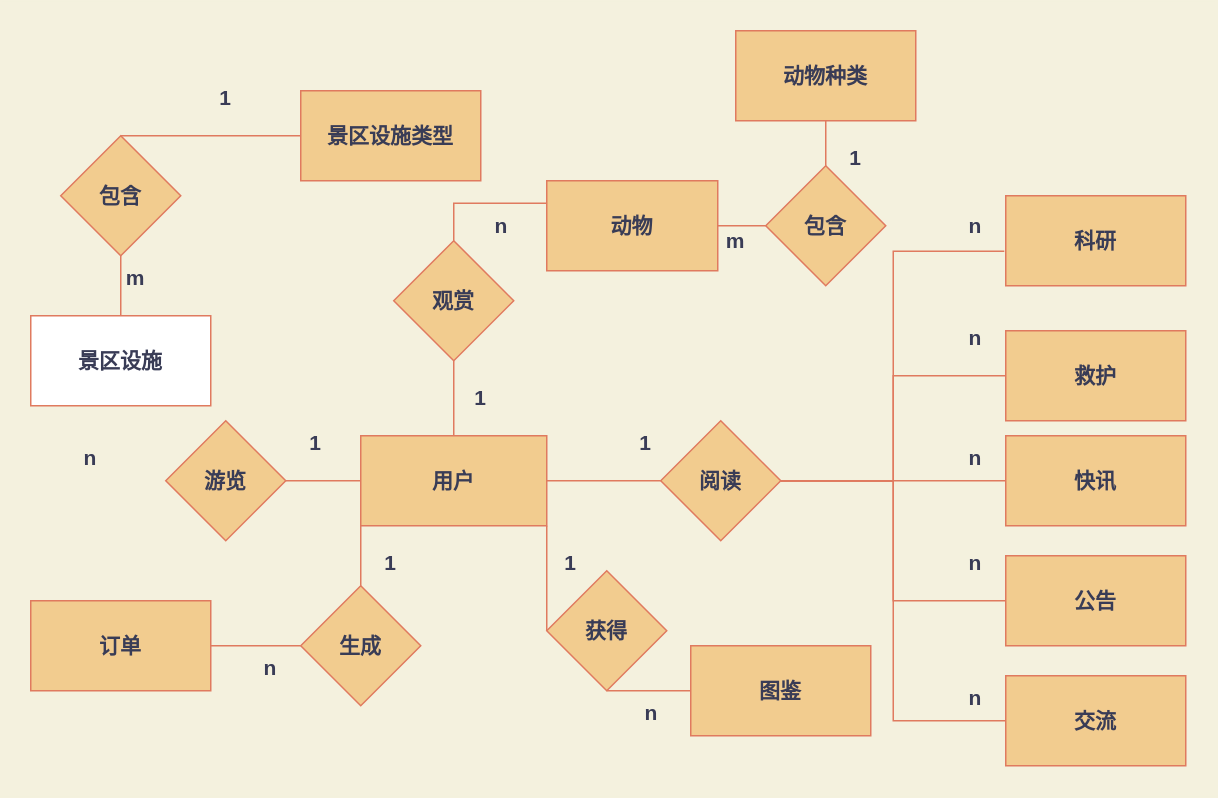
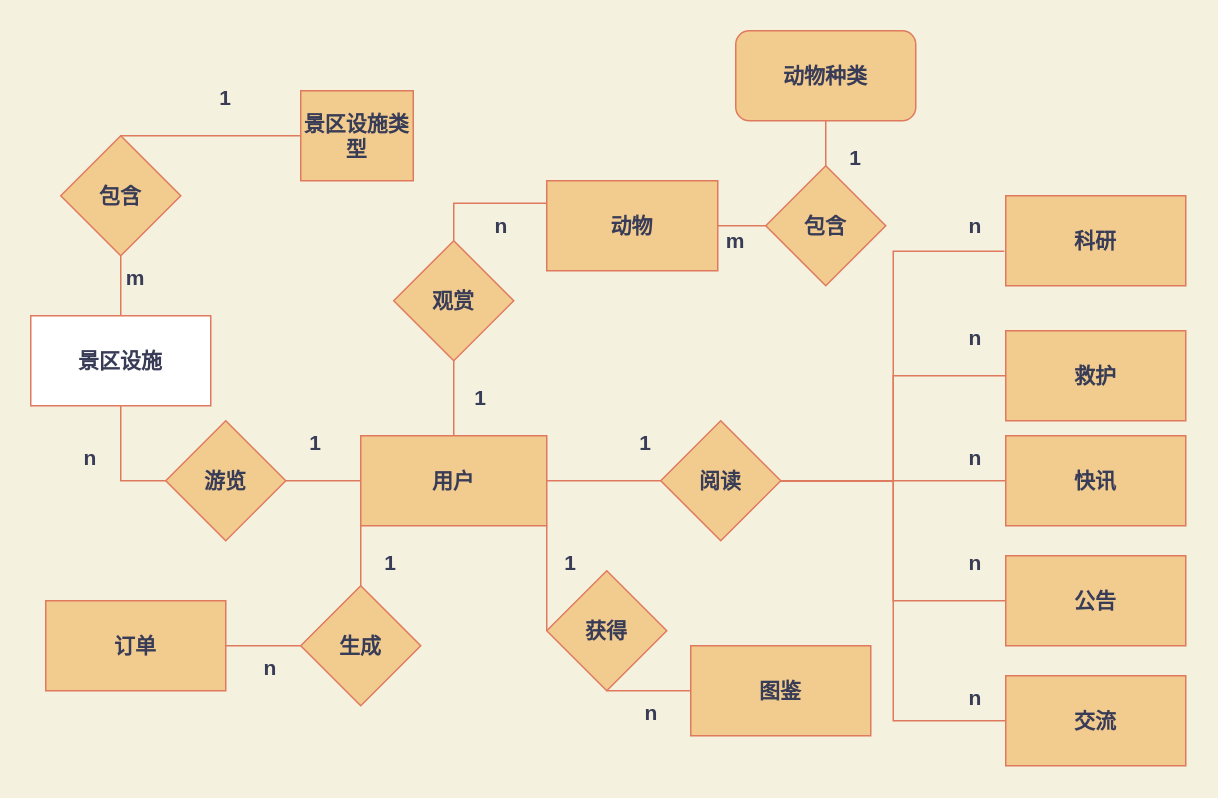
node "动物种类": shape rectangle -> rounded rectangle
node "景区设施类型": size 180x90 -> 113x90
edge "景区设施" -- "游览": added
node "订单": moved (121, 646) -> (136, 646)
